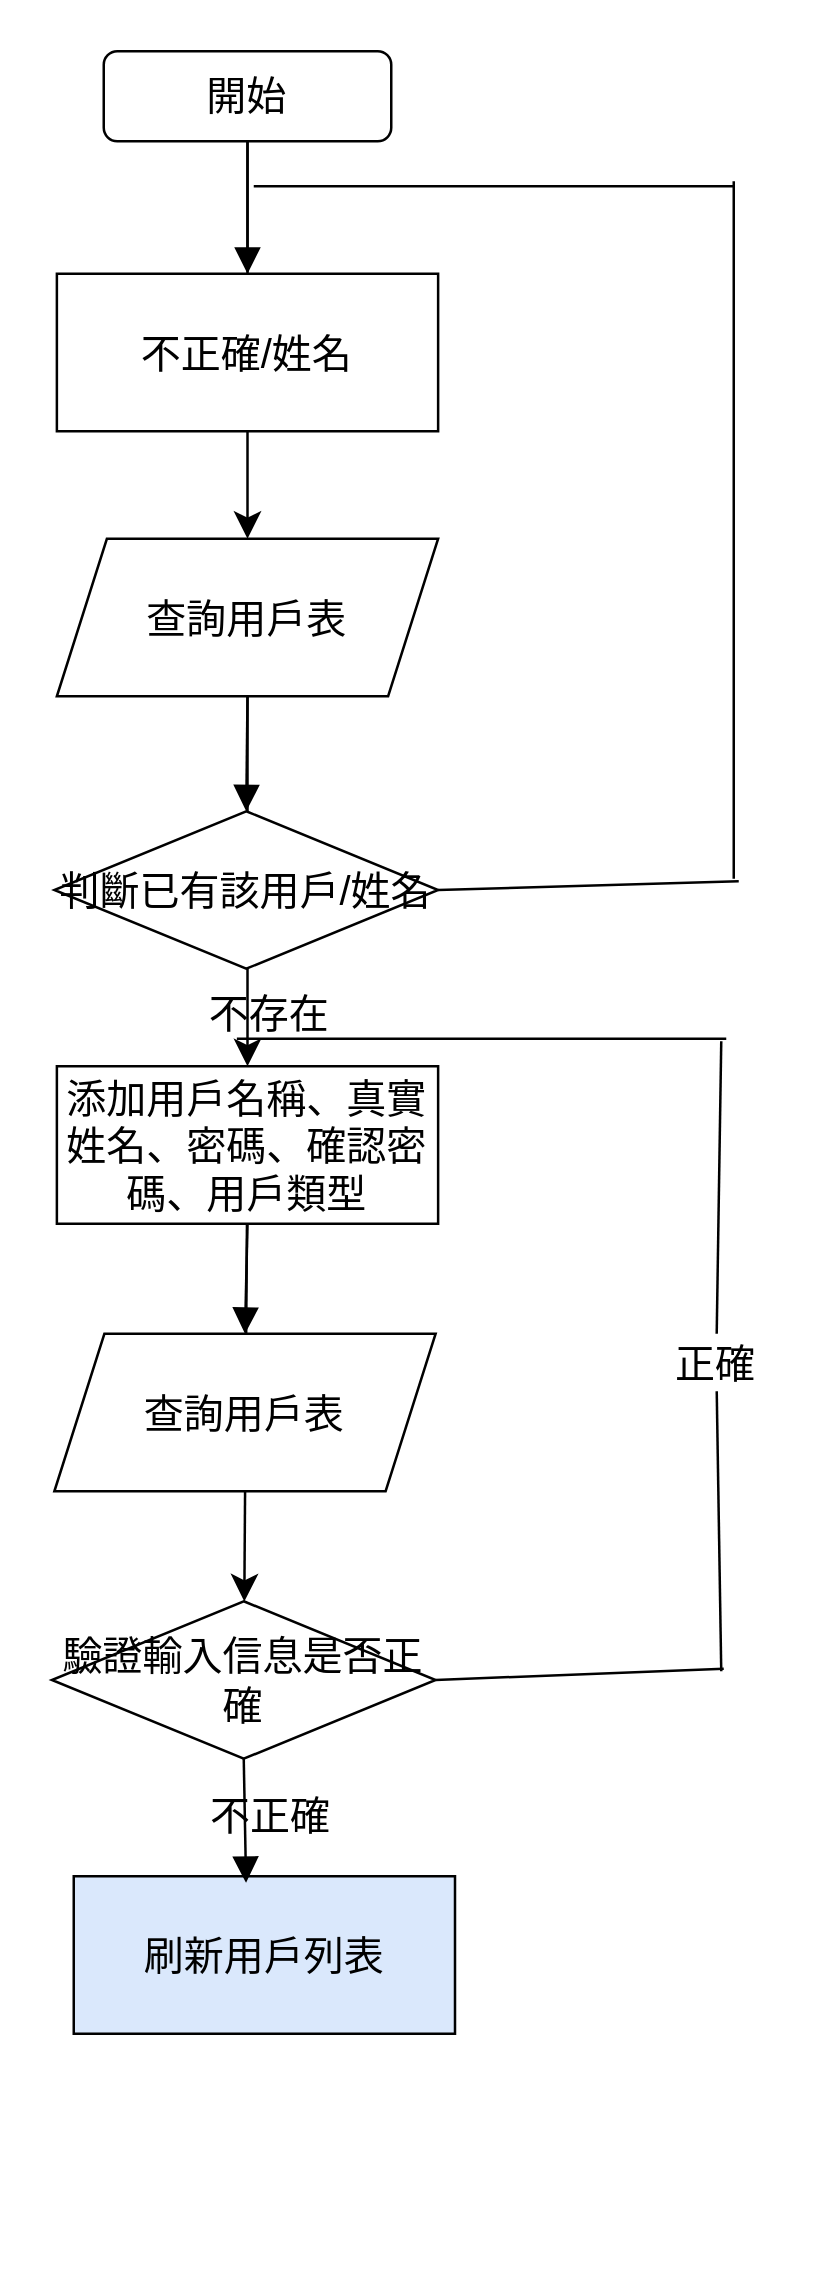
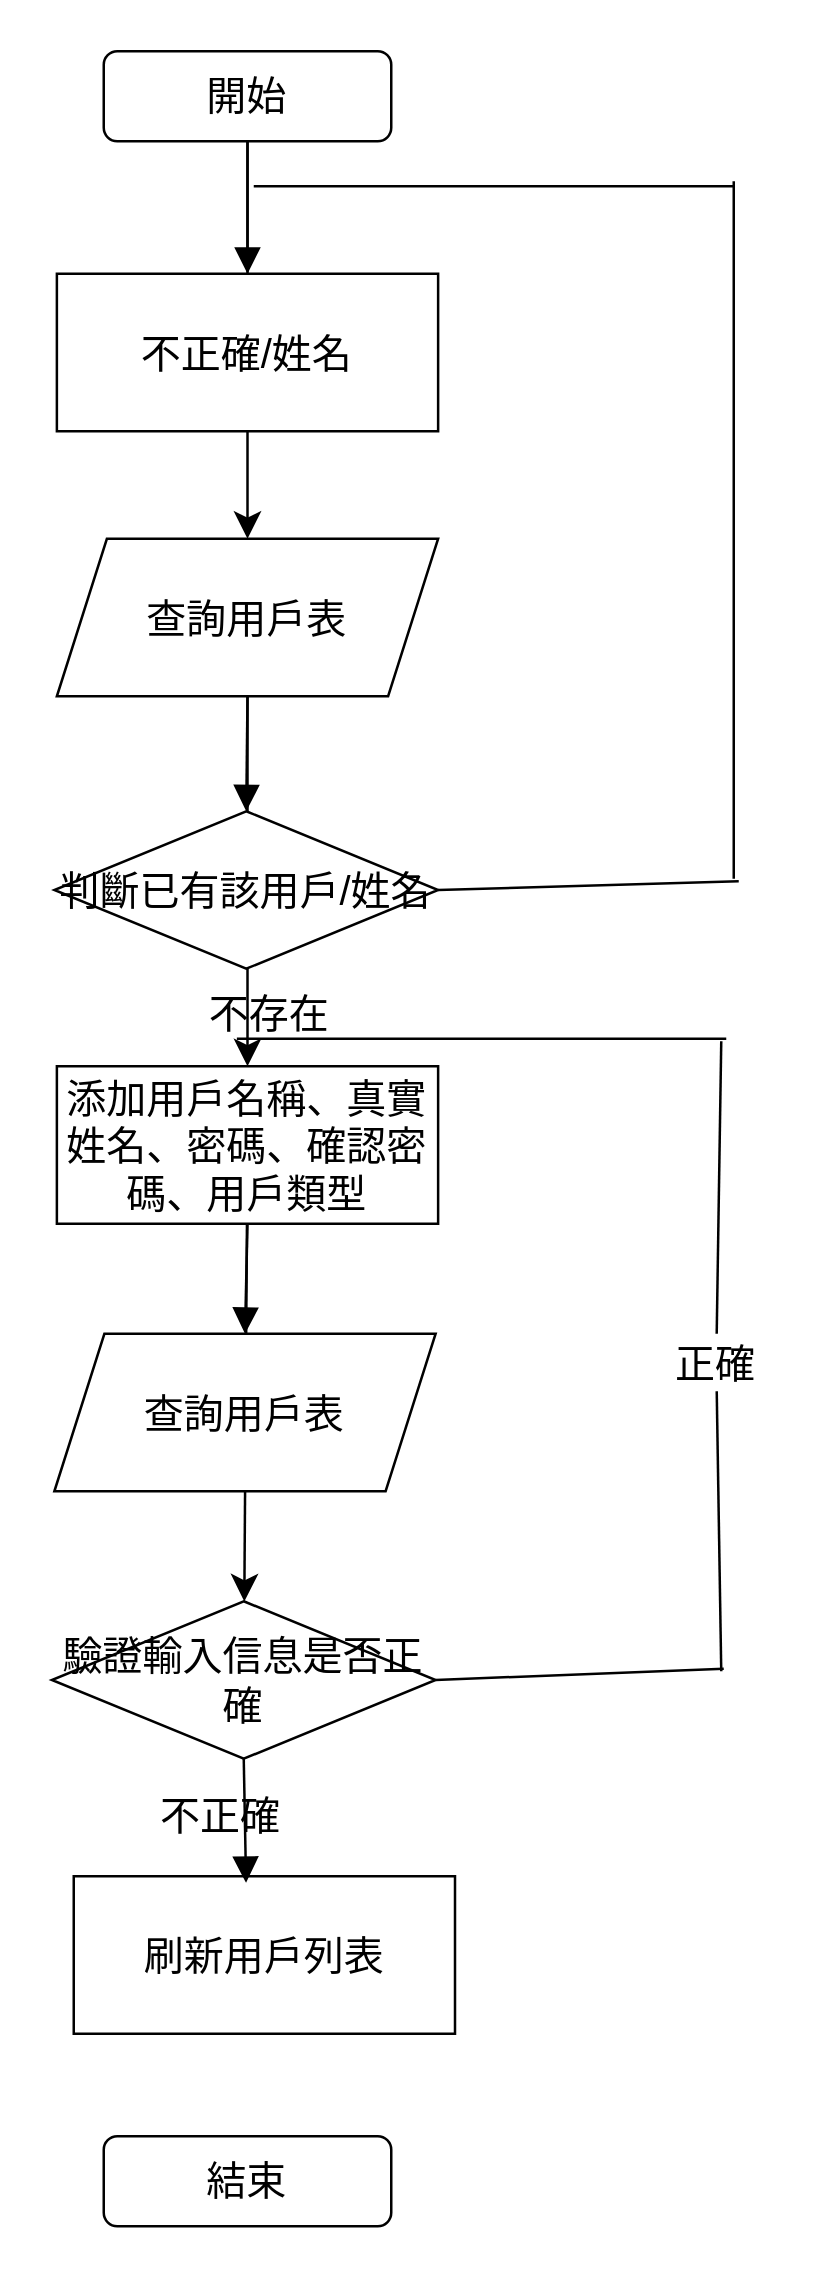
node "不正確": moved (270, 1816) -> (220, 1816)
node "刷新用戶列表": fillcolor #dae8fc -> #ffffff
node "結束": added
